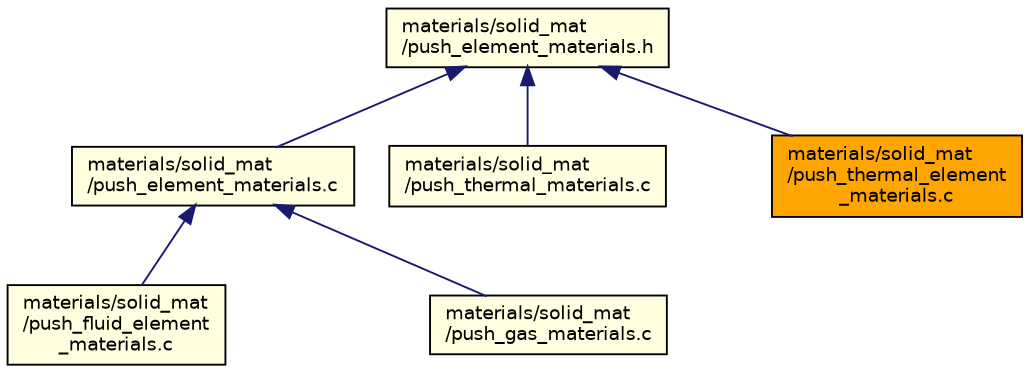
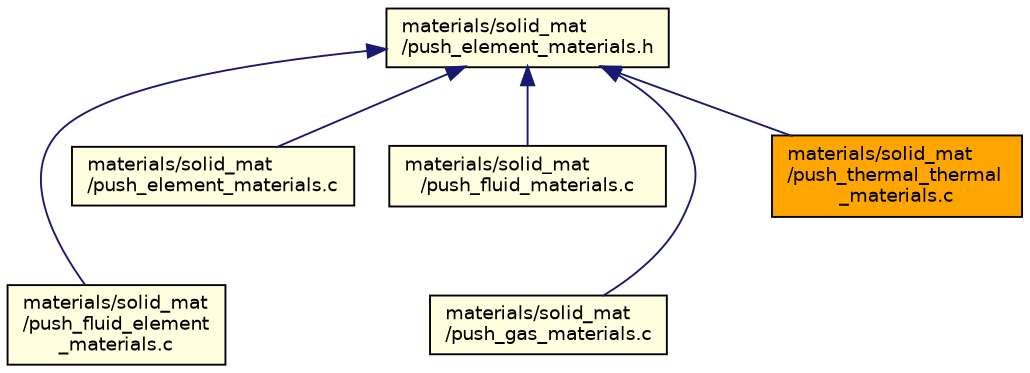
node "materials/solid_mat /push_thermal_materials.c": label "materials/solid_mat /push_thermal_materials.c" -> "materials/solid_mat /push_fluid_materials.c"
node "materials/solid_mat /push_thermal_element _materials.c": label "materials/solid_mat /push_thermal_element _materials.c" -> "materials/solid_mat /push_thermal_thermal _materials.c"
edge "materials/solid_mat /push_fluid_element _materials.c" -> "materials/solid_mat /push_element_materials.c": now "materials/solid_mat /push_fluid_element _materials.c" -> "materials/solid_mat /push_element_materials.h"
edge "materials/solid_mat /push_gas_materials.c" -> "materials/solid_mat /push_element_materials.c": now "materials/solid_mat /push_gas_materials.c" -> "materials/solid_mat /push_element_materials.h"
